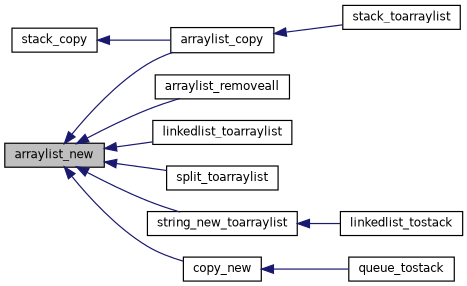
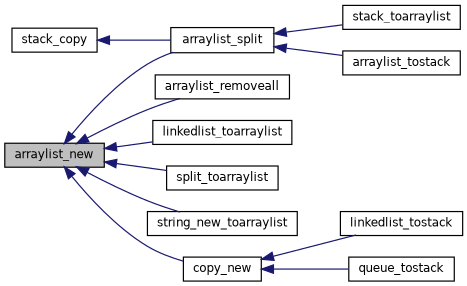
node "arraylist_copy": label "arraylist_copy" -> "arraylist_split"
node "arraylist_tostack": added
edge "linkedlist_tostack" -> "string_new_toarraylist": now "linkedlist_tostack" -> "copy_new"
